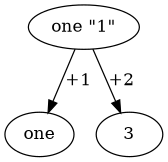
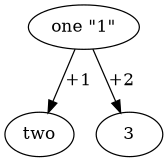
node "one": label "one" -> "two"
